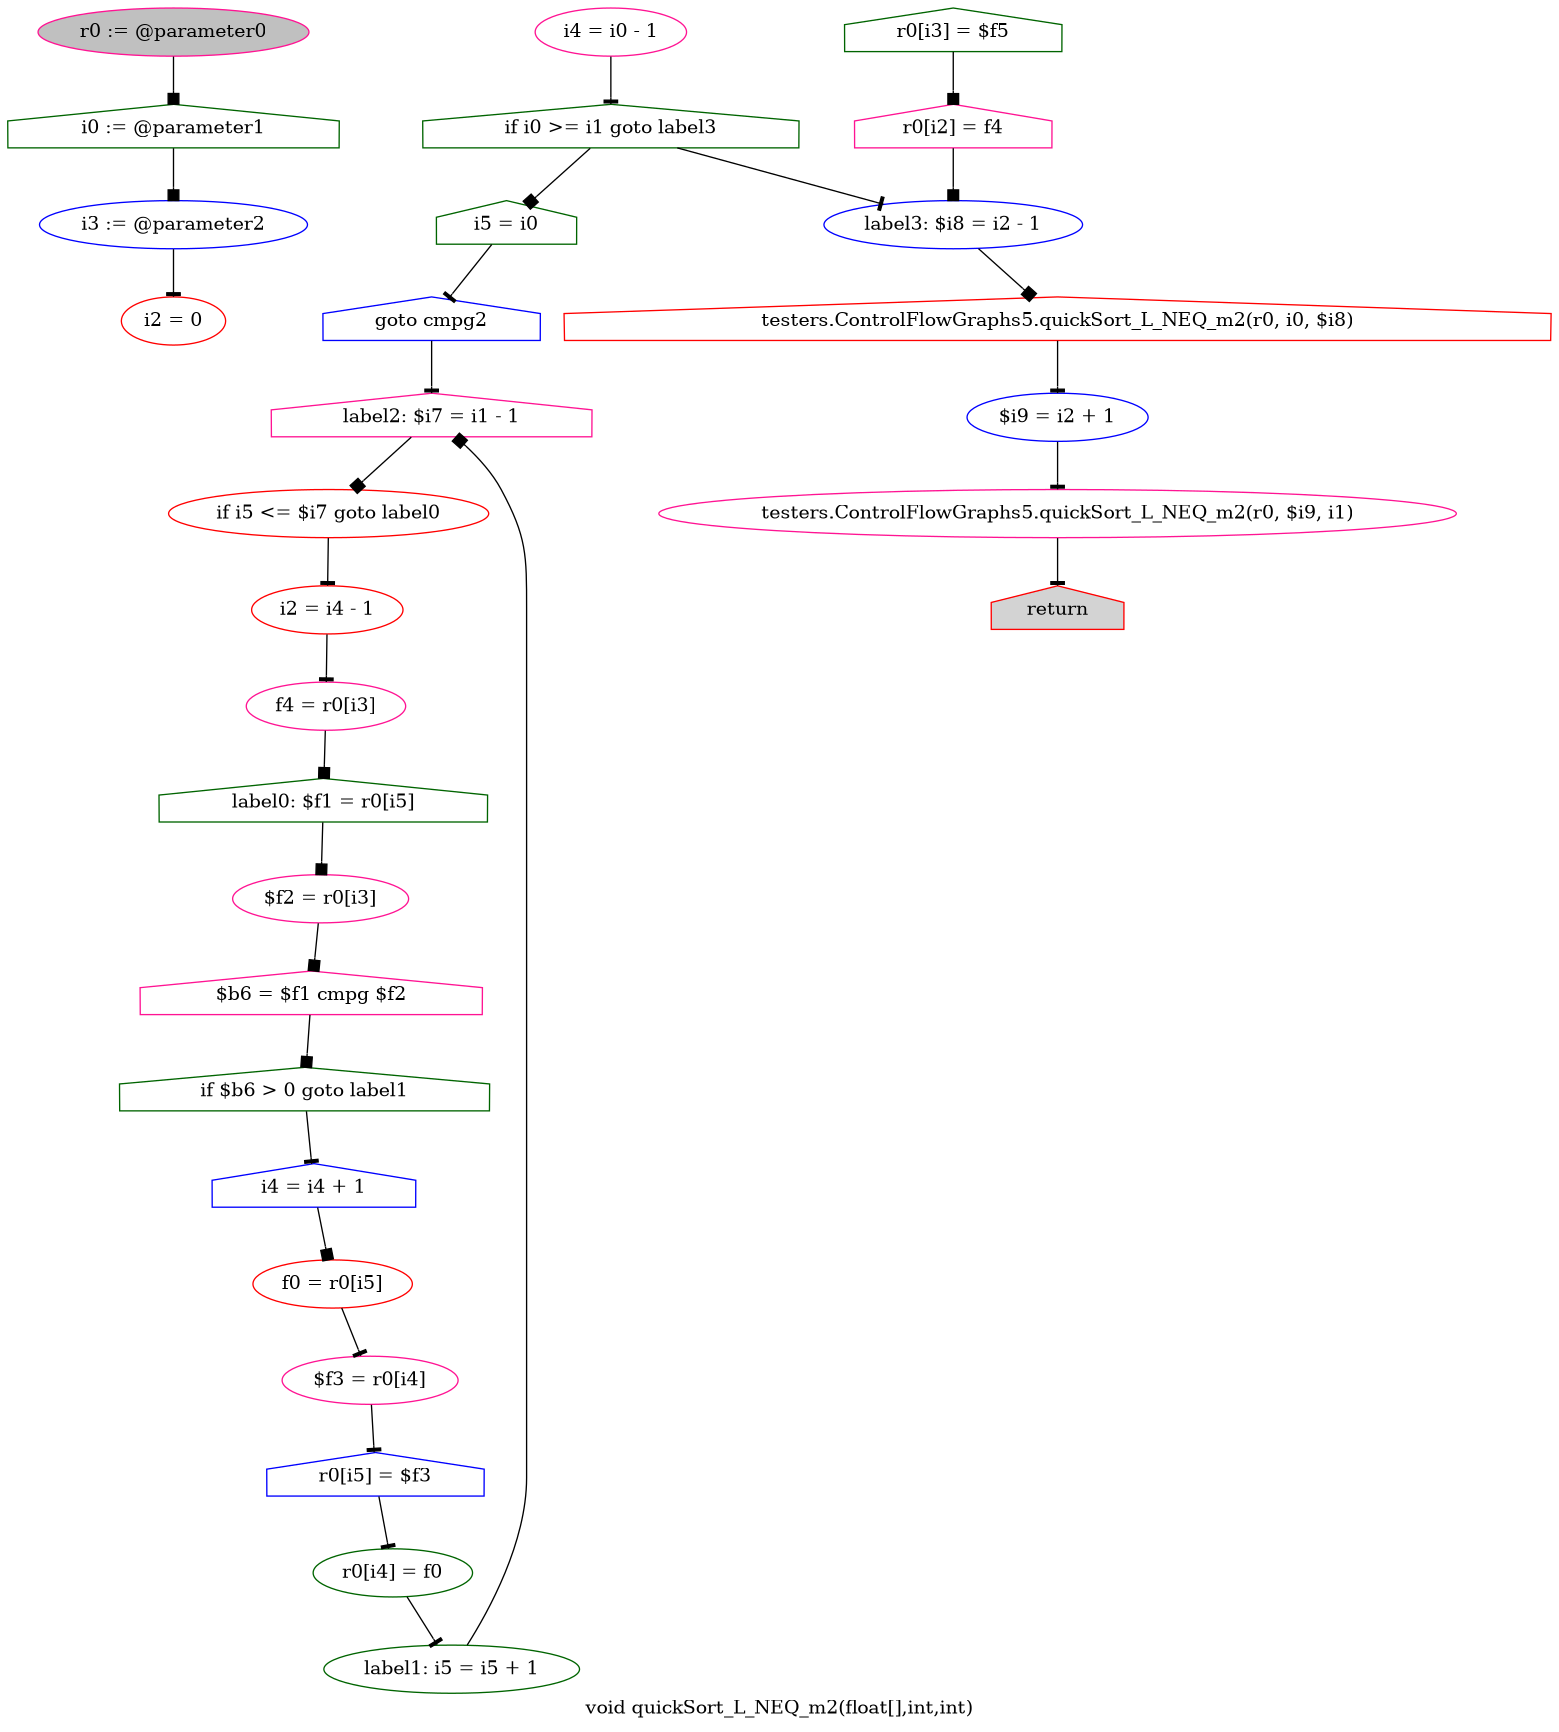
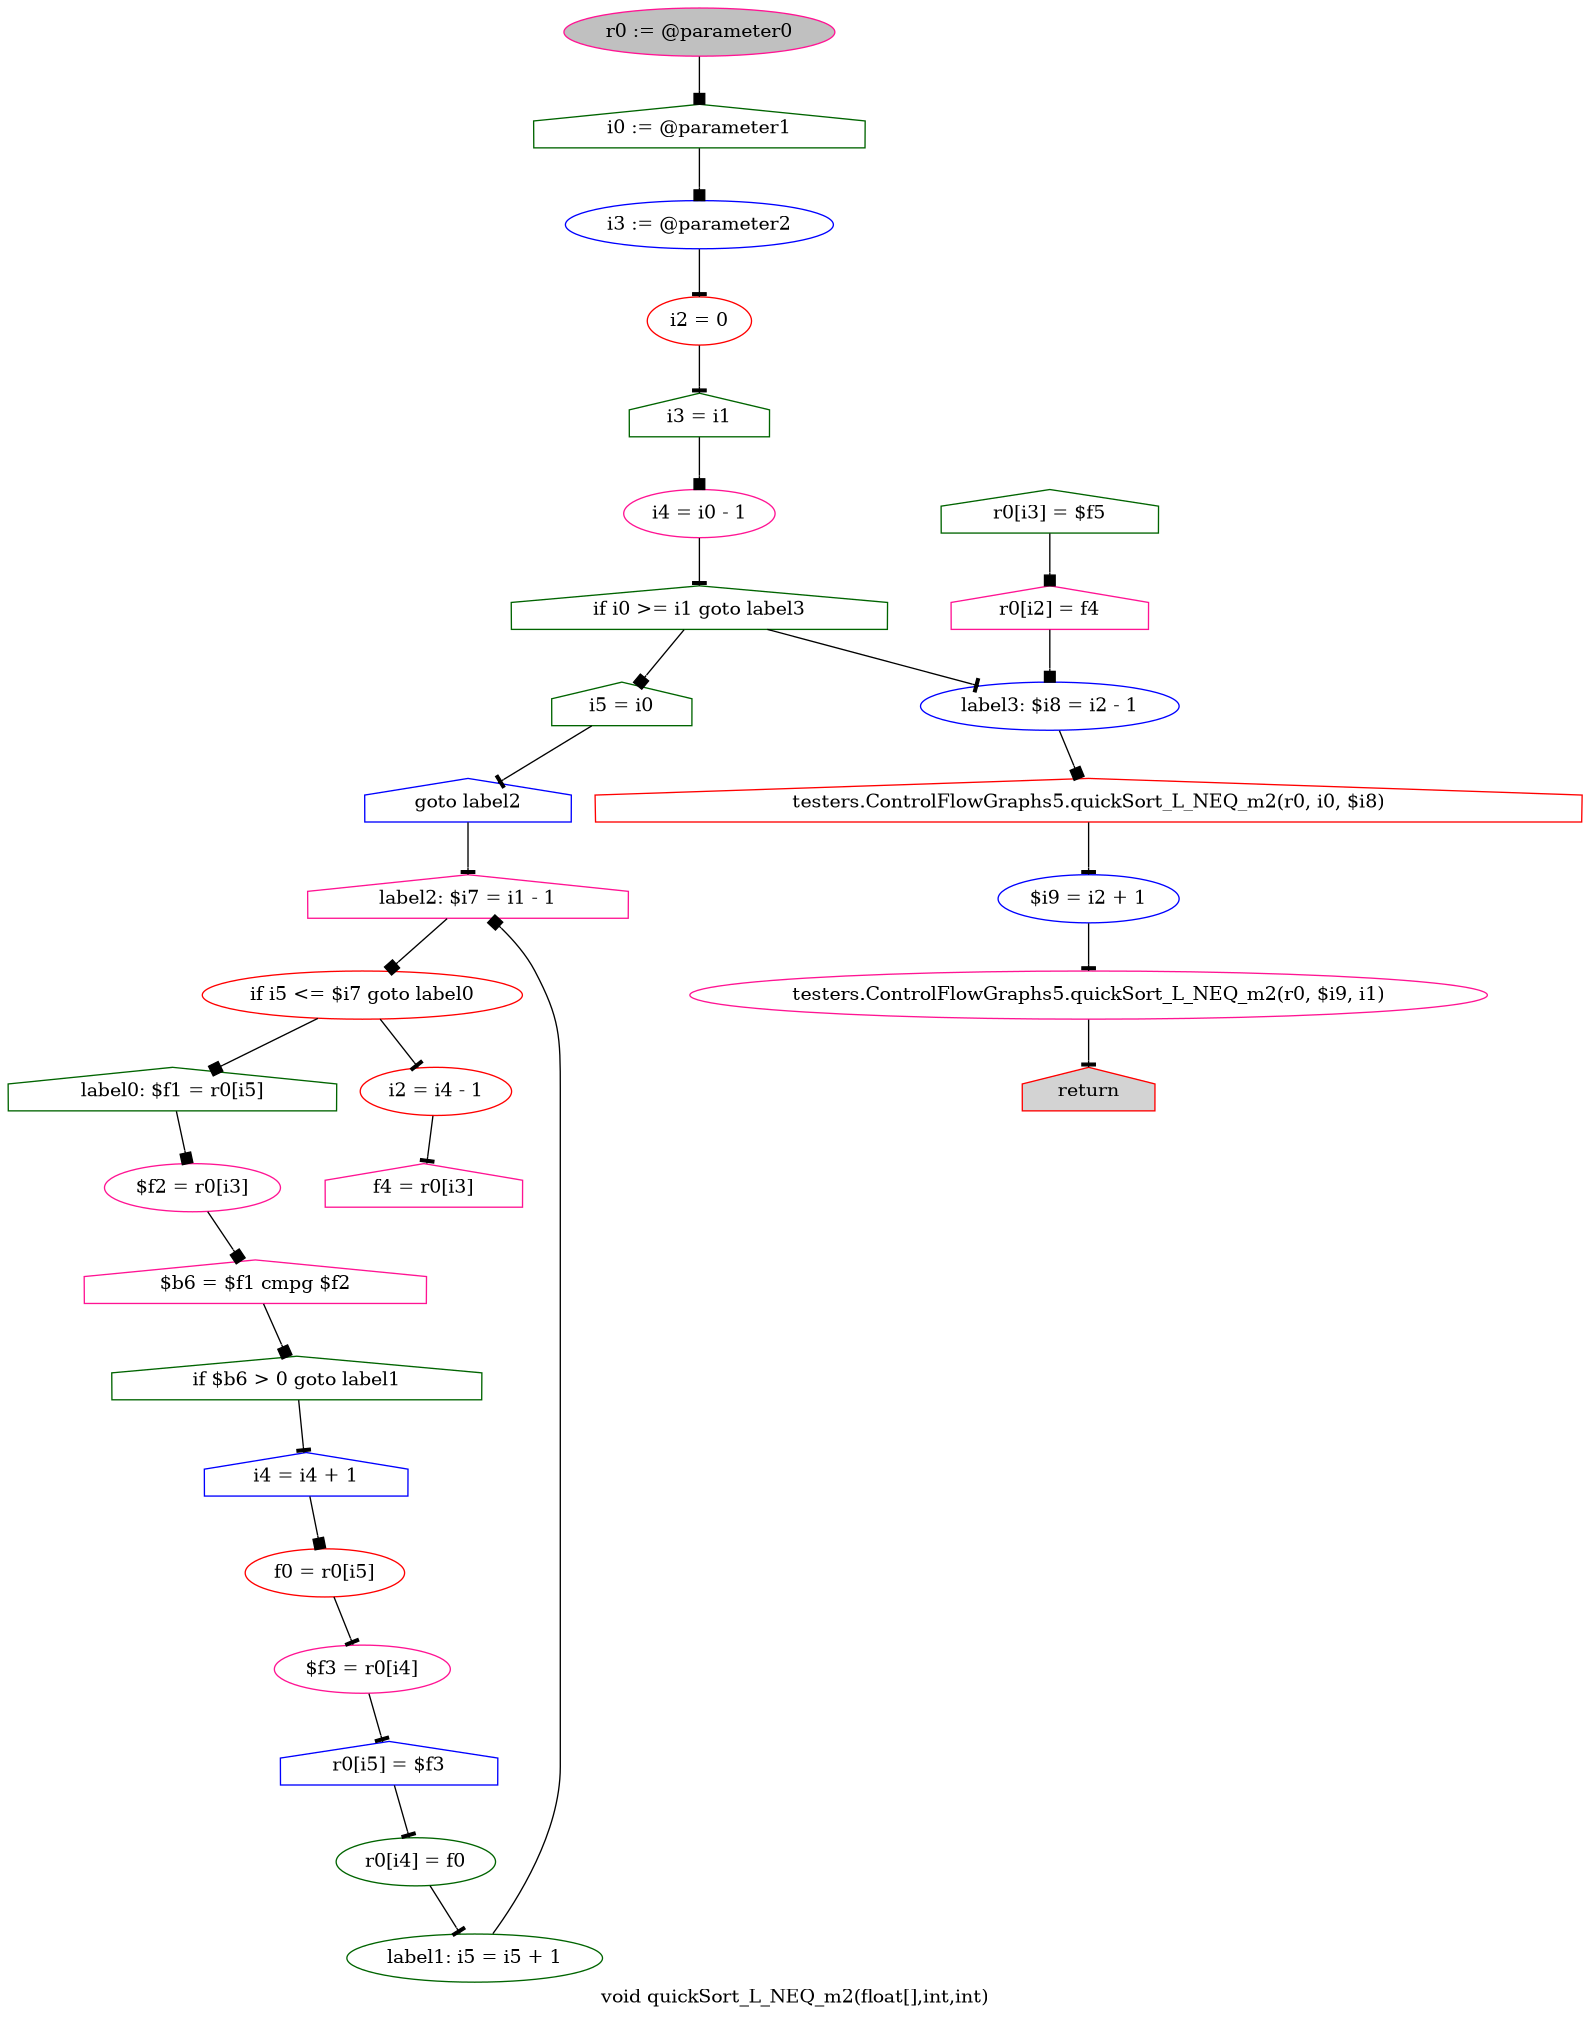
node "goto cmpg2": label "goto cmpg2" -> "goto label2"
node "i3 = i1": added
node "f4 = r0[i3]": shape ellipse -> house
edge "f4 = r0[i3]" -> "label0: $f1 = r0[i5]": now "if i5 <= $i7 goto label0" -> "label0: $f1 = r0[i5]"
